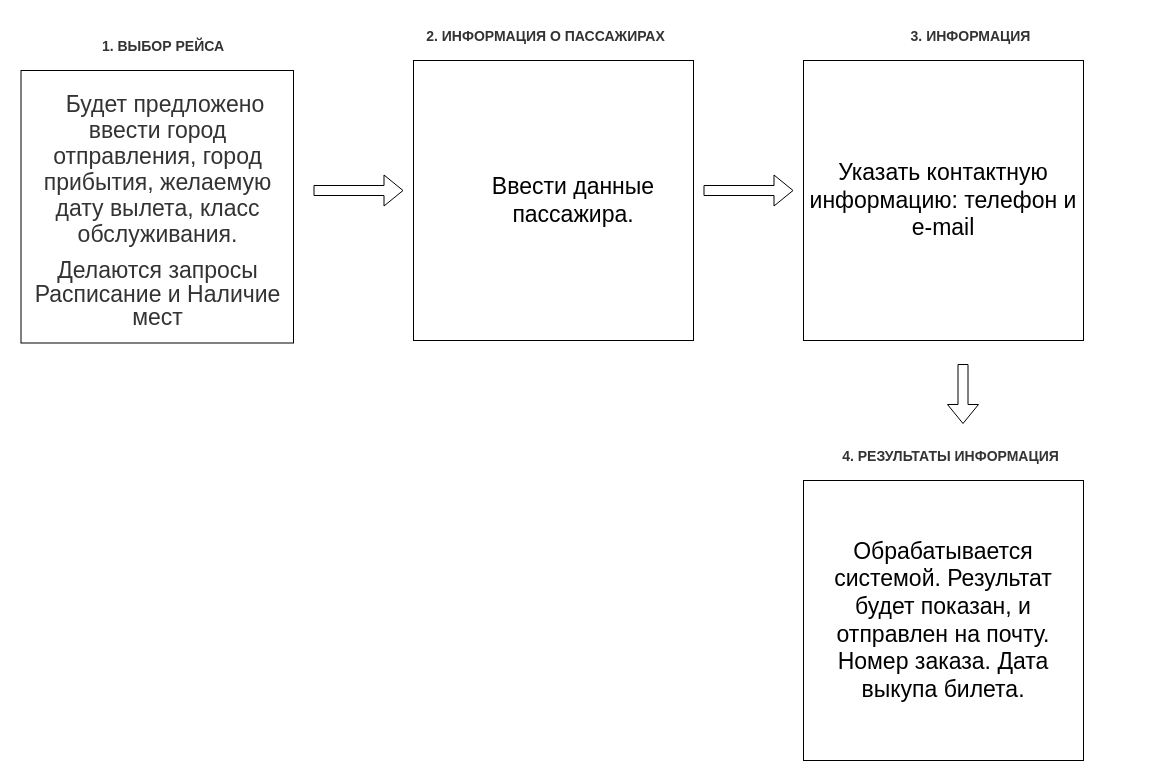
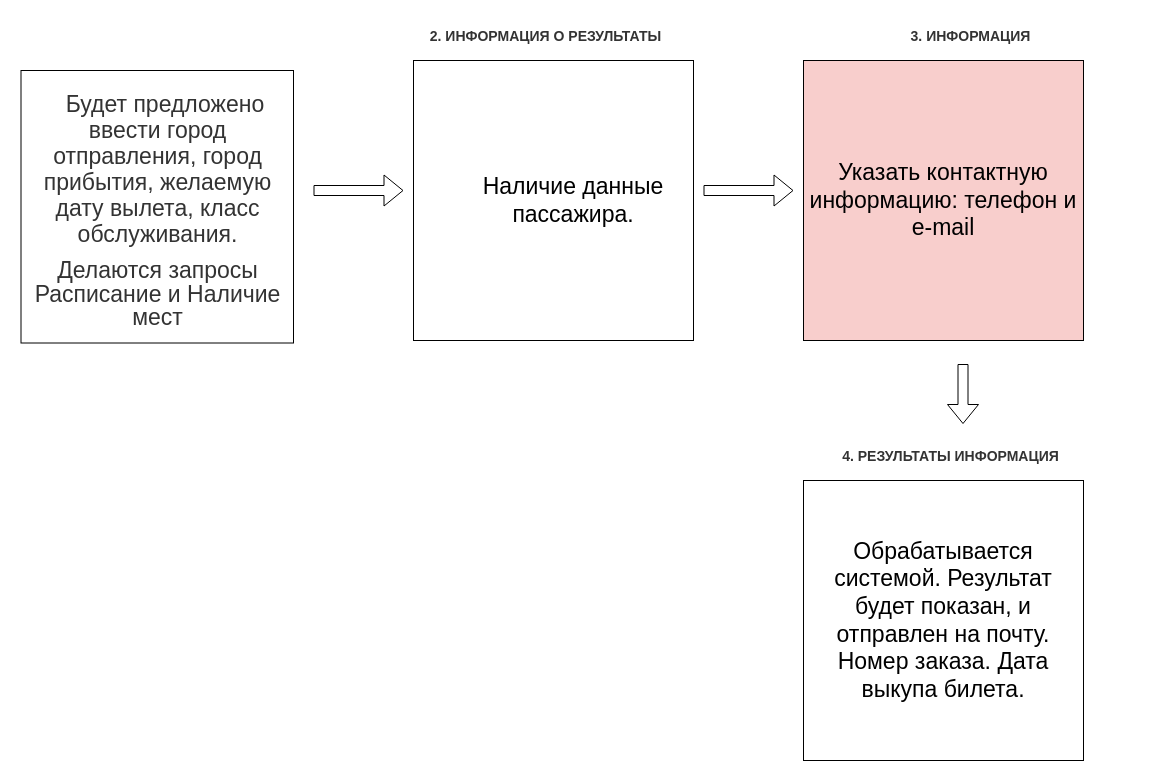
node "2. ИНФОРМАЦИЯ О ПАССАЖИРАХ": label "2. ИНФОРМАЦИЯ О ПАССАЖИРАХ" -> "2. ИНФОРМАЦИЯ О РЕЗУЛЬТАТЫ"
node "1. ВЫБОР РЕЙСА": removed
node "Ввести данные пассажира.": label "Ввести данные пассажира." -> "Наличие данные пассажира."
node "Указать контактную информацию: телефон и е-mail": fillcolor #ffffff -> #f8cecc
